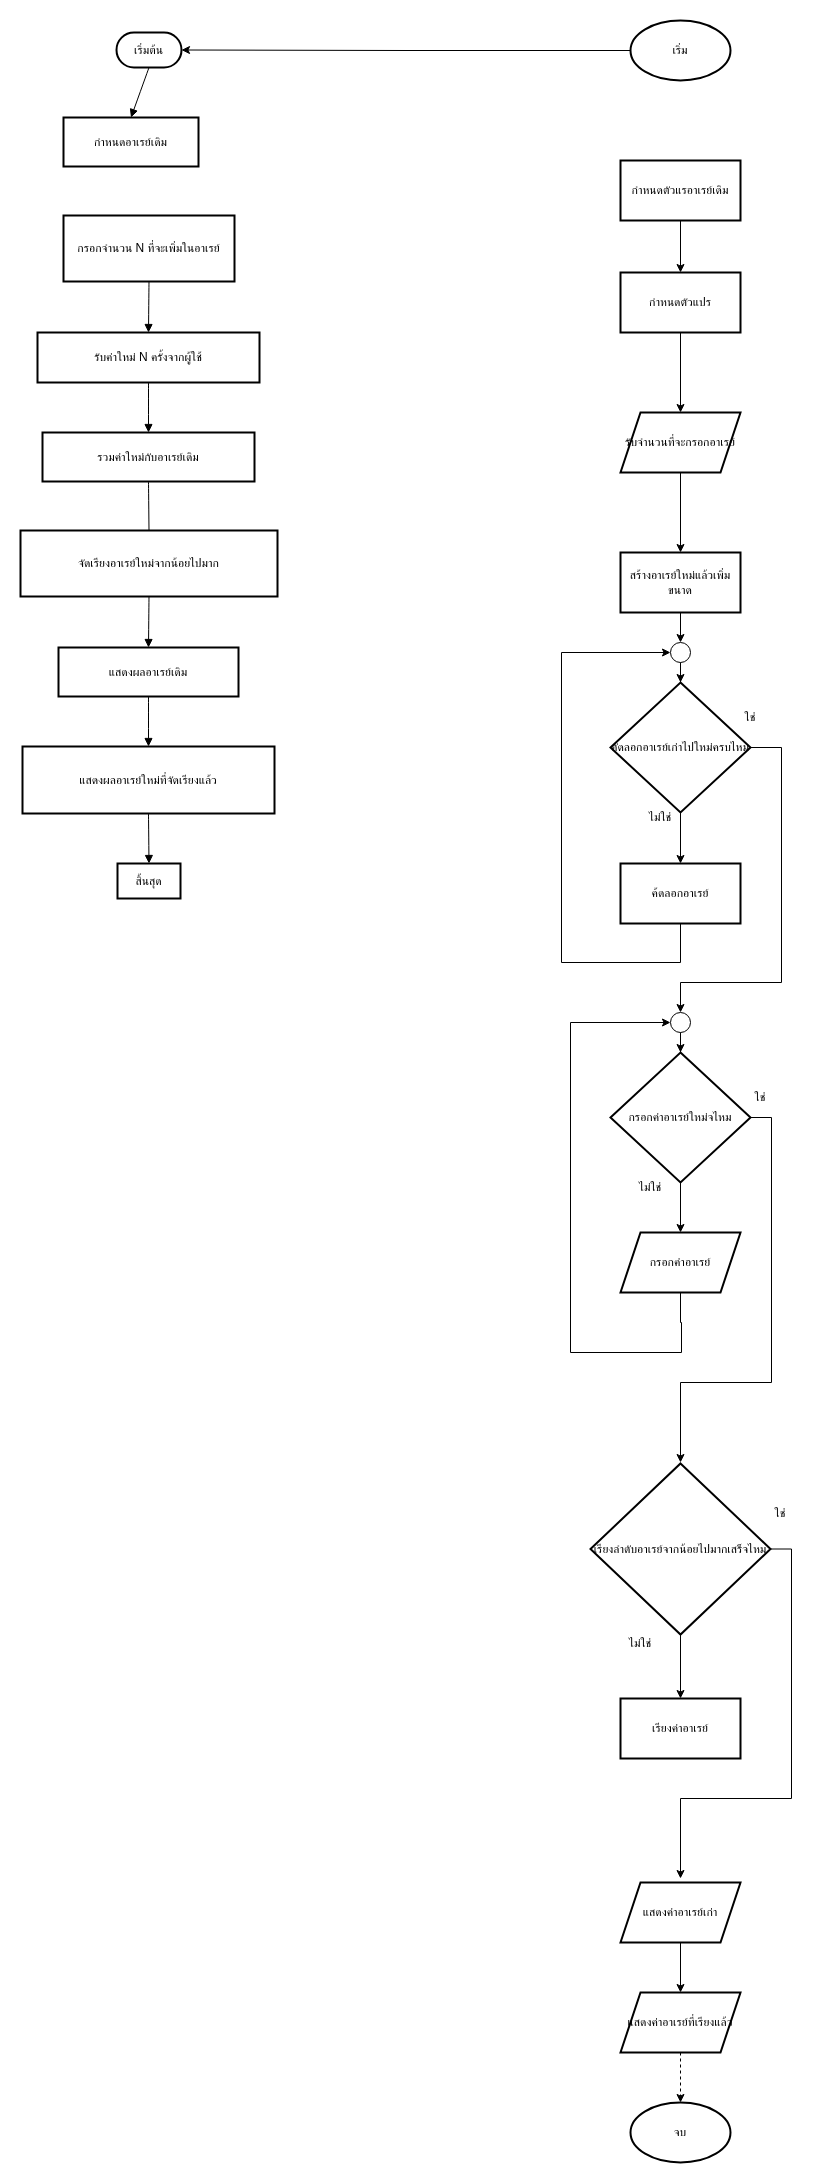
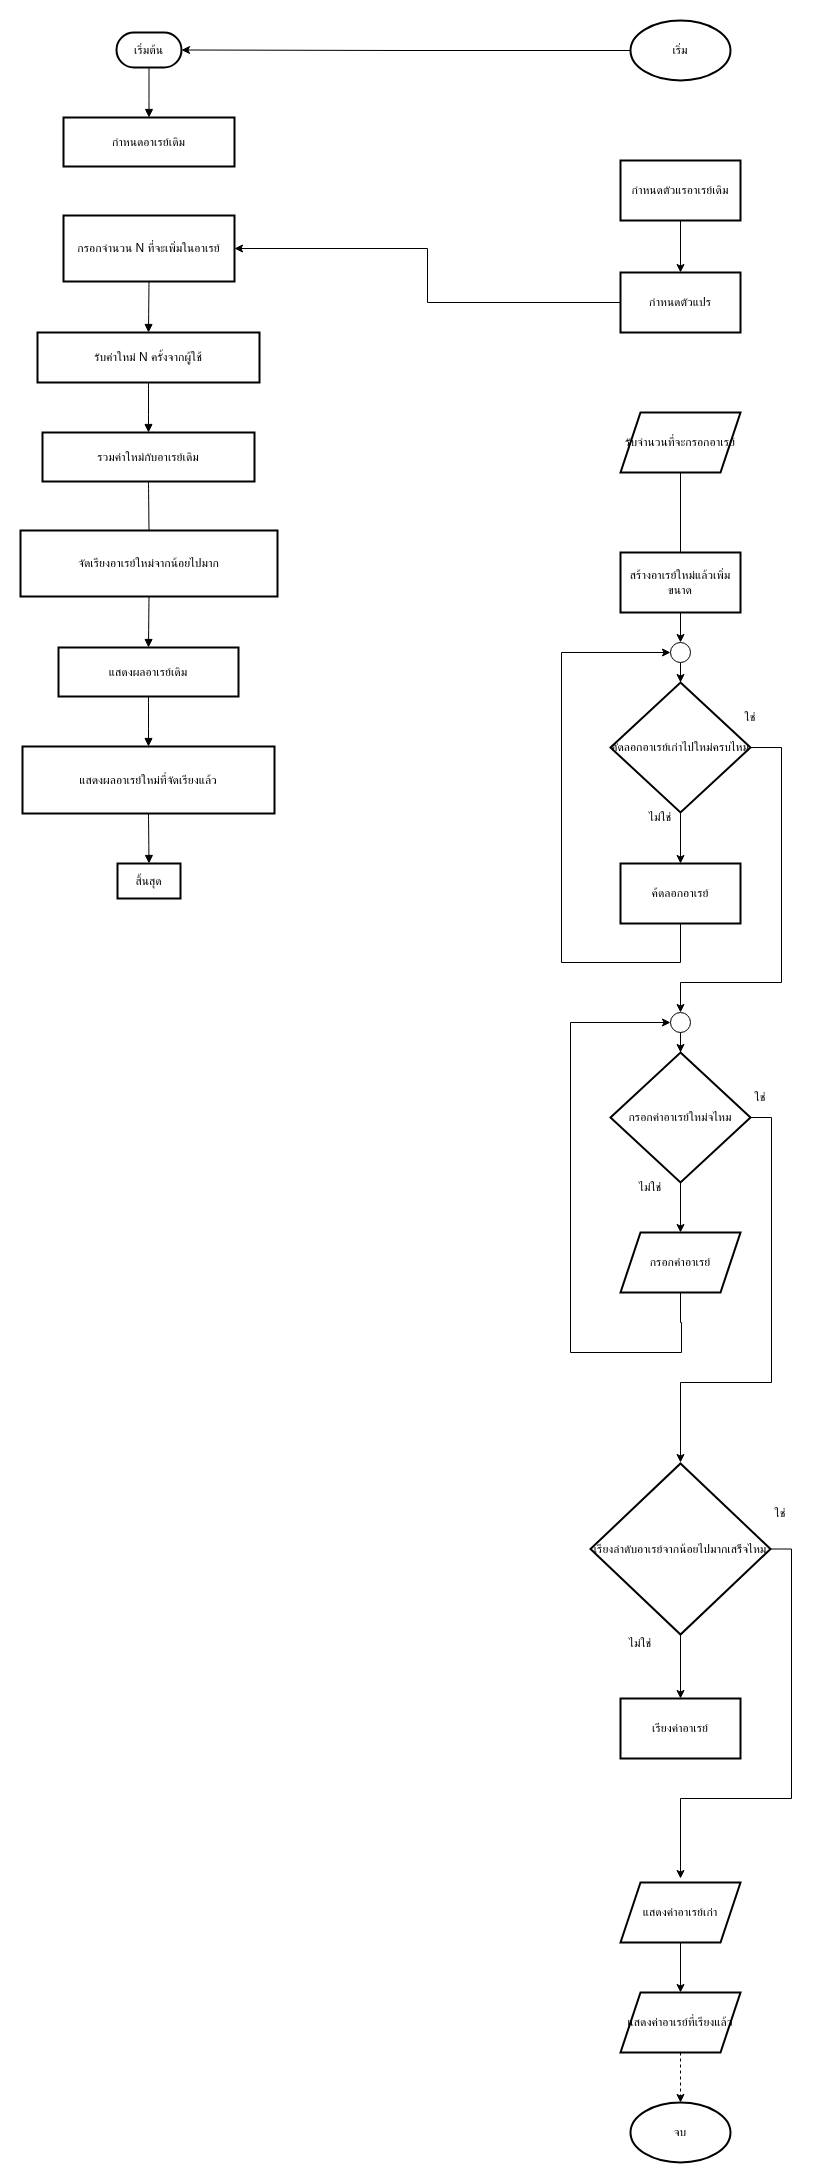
node "กำหนดอาเรย์เดิม": size 135x49 -> 171x49
edge "กำหนดตัวแปร" -> "รับจำนวนที่จะกรอกอาเรย์": now "กำหนดตัวแปร" -> "กรอกจำนวน N ที่จะเพิ่มในอาเรย์"
edge "รับจำนวนที่จะกรอกอาเรย์" -> "สร้างอาเรย์ใหม่แล้วเพิ่มขนาด": arrowhead classic -> none
